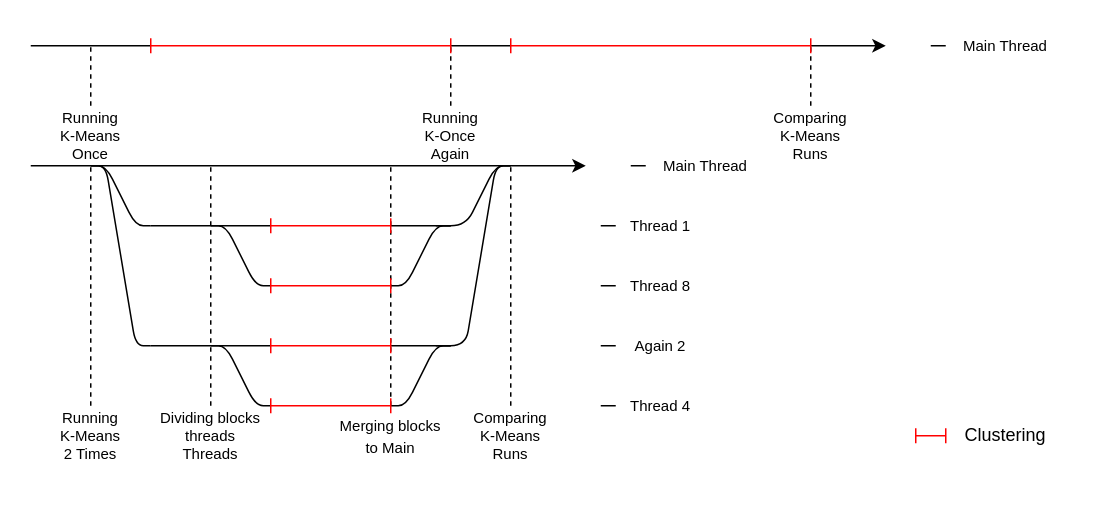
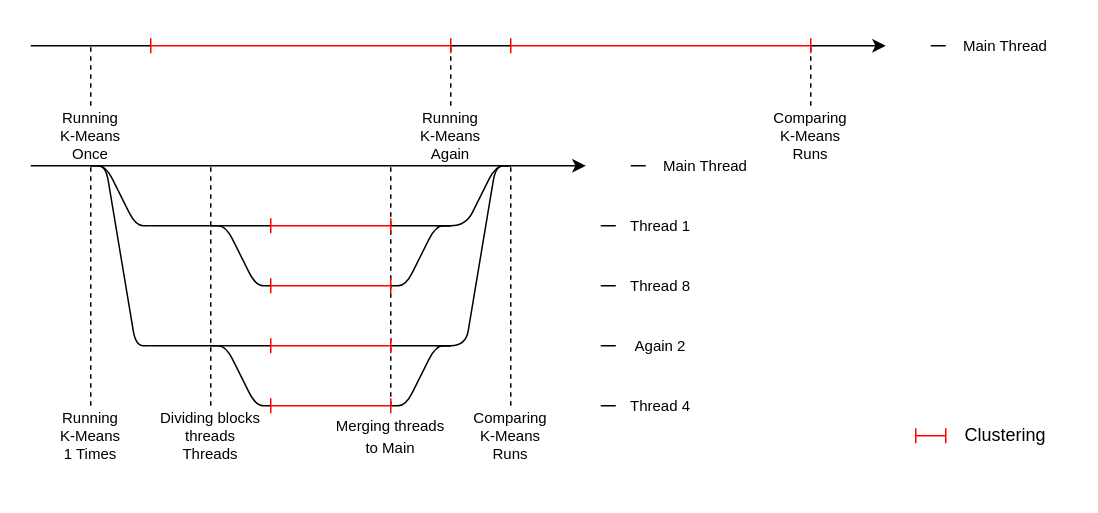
node "Running K-Once Again": label "Running K-Once Again" -> "Running K-Means Again"
node "Running K-Means 2 Times": label "Running K-Means 2 Times" -> "Running K-Means 1 Times"
node "Merging blocks to Main": label "Merging blocks to Main" -> "Merging threads to Main"
